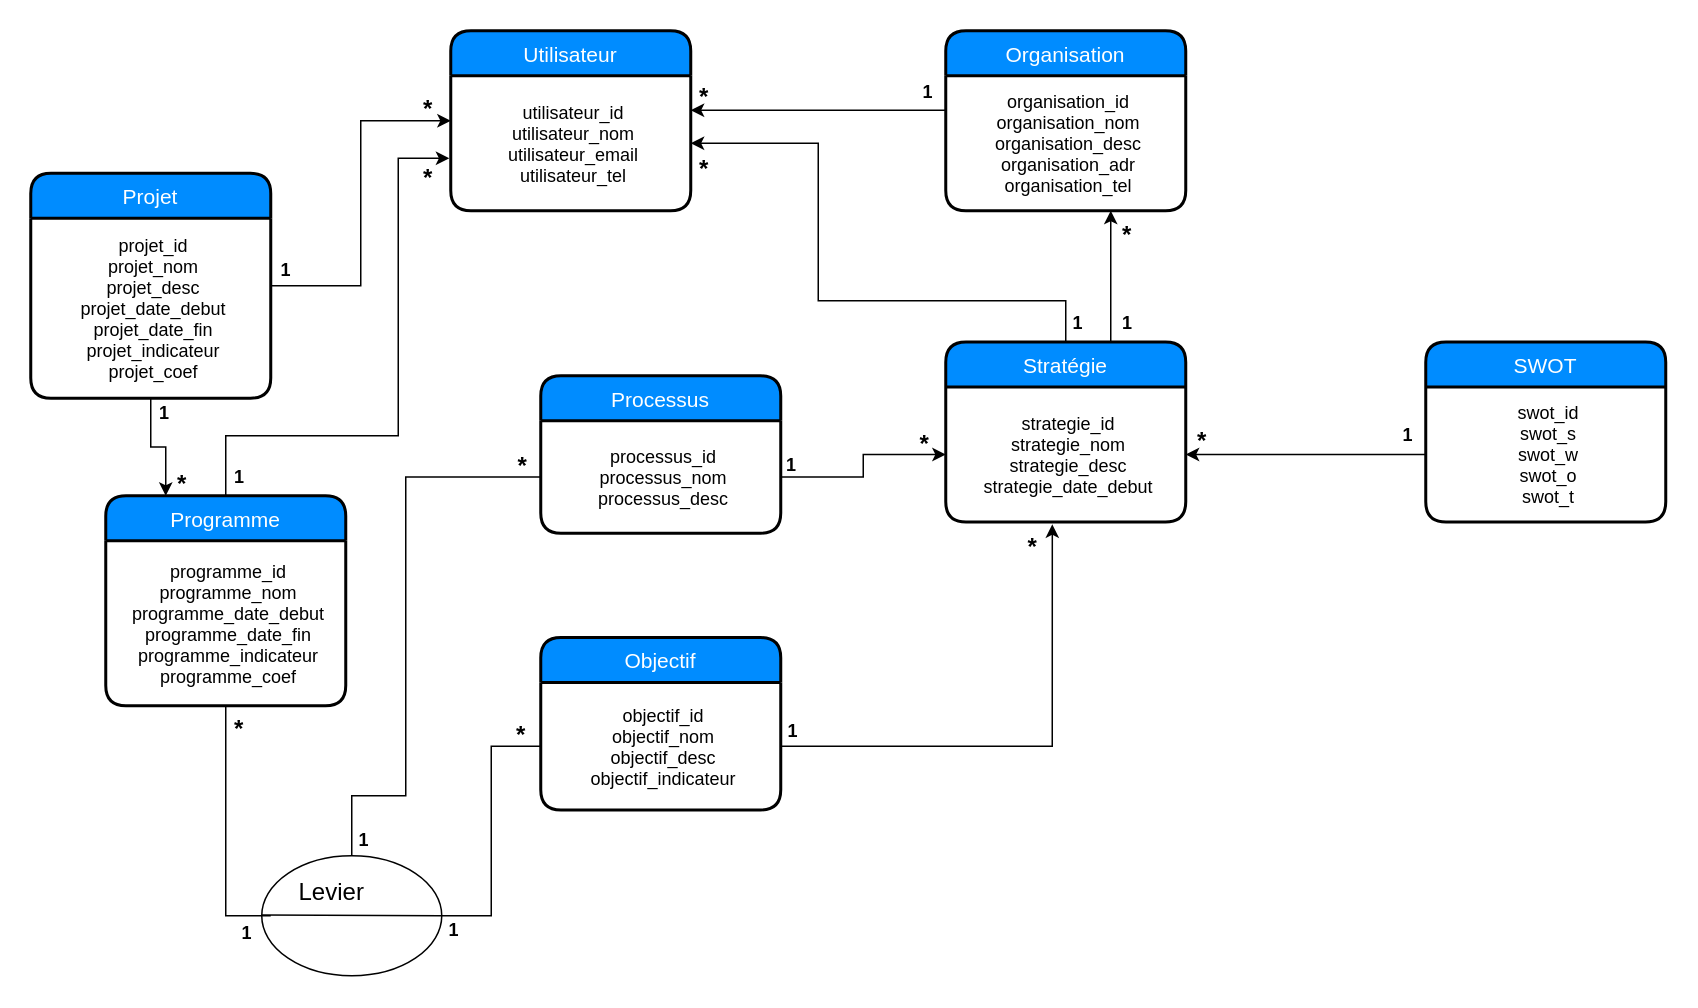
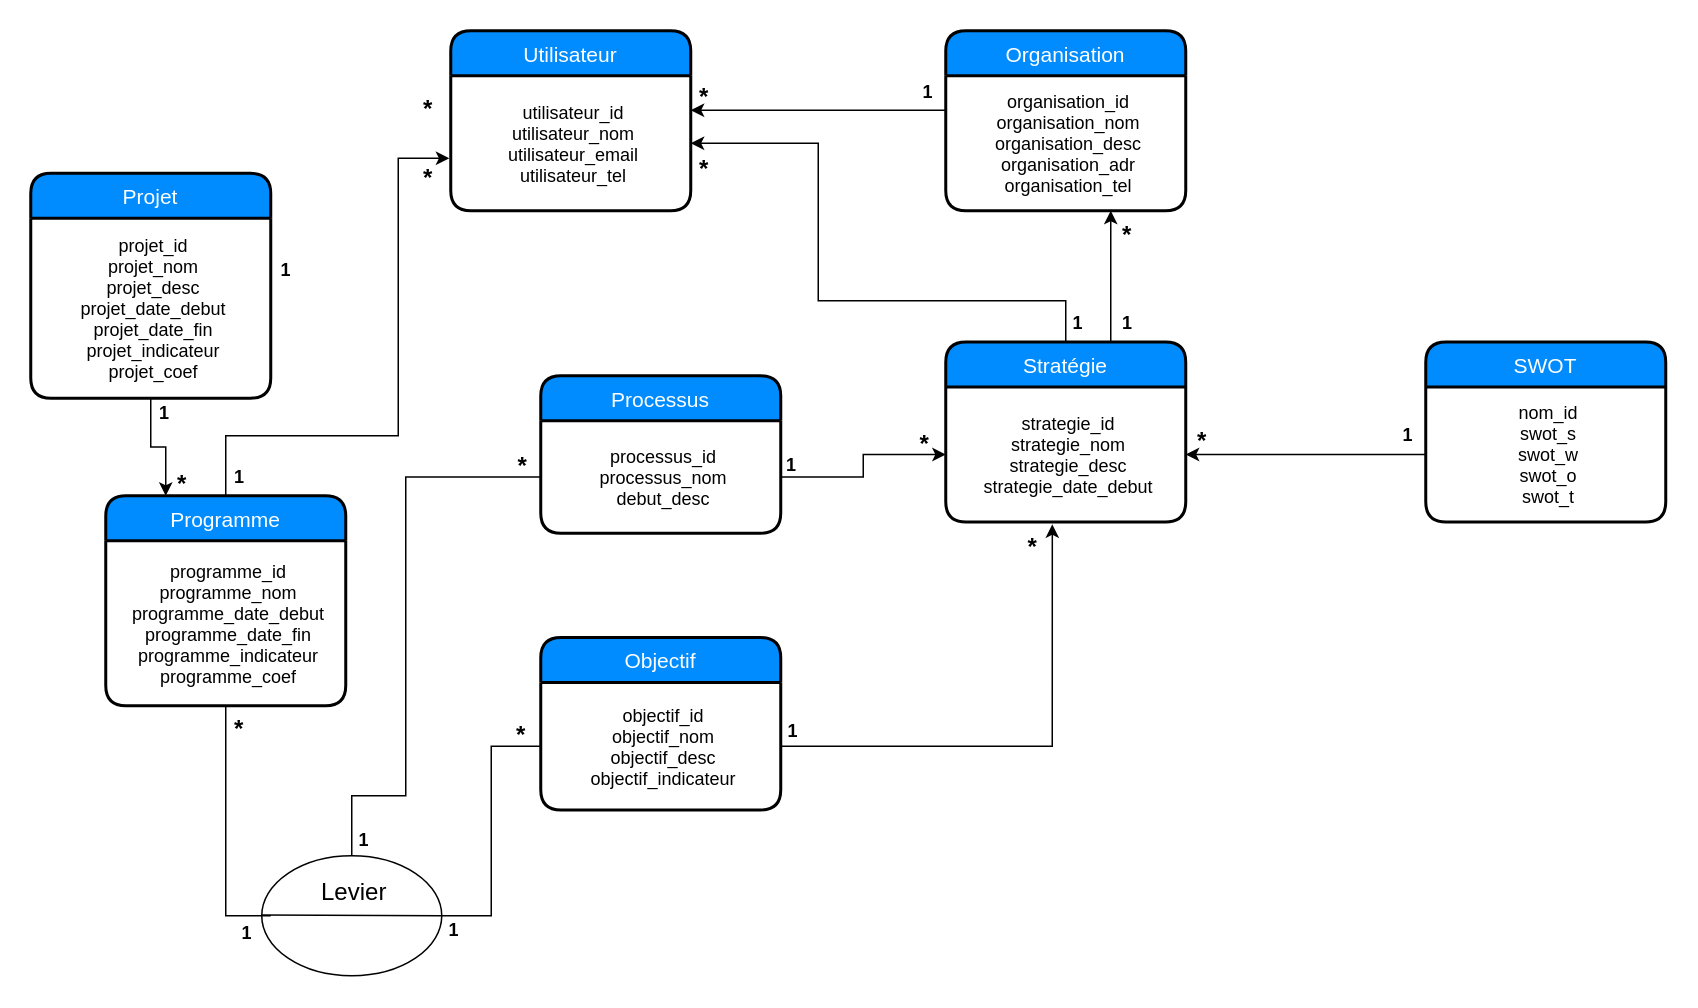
edge "Projet" -> "Utilisateur": removed
node "swot_id swot_s swot_w swot_o swot_t": label "swot_id swot_s swot_w swot_o swot_t" -> "nom_id swot_s swot_w swot_o swot_t"
node "processus_id processus_nom processus_desc": label "processus_id processus_nom processus_desc" -> "processus_id processus_nom debut_desc"
node "Levier": moved (341, 889) -> (364, 889)
